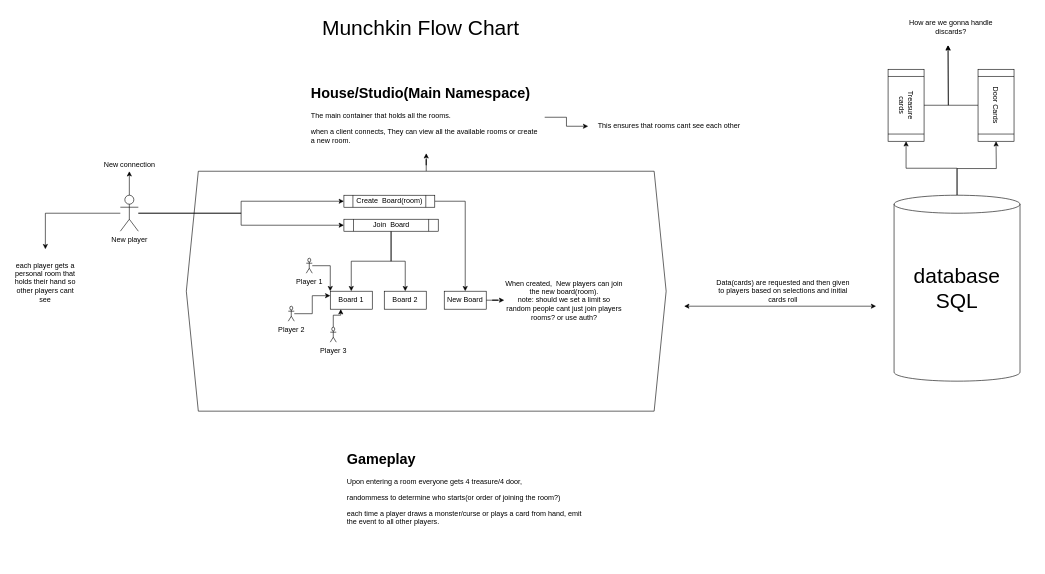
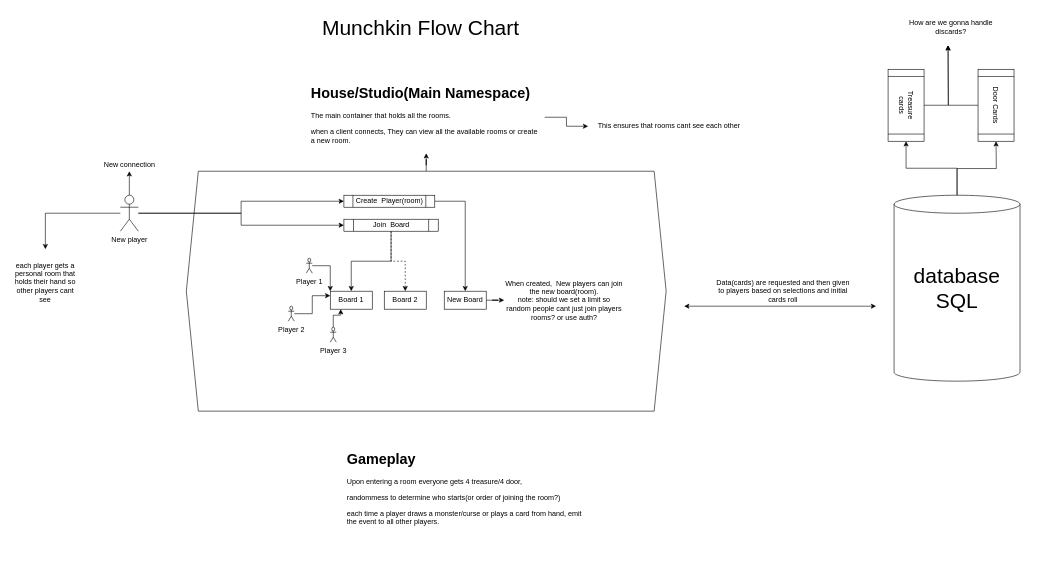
node "Create Board(room)": label "Create Board(room)" -> "Create Player(room)"
edge "Join Board" -> "Board 2": style solid -> dashed
